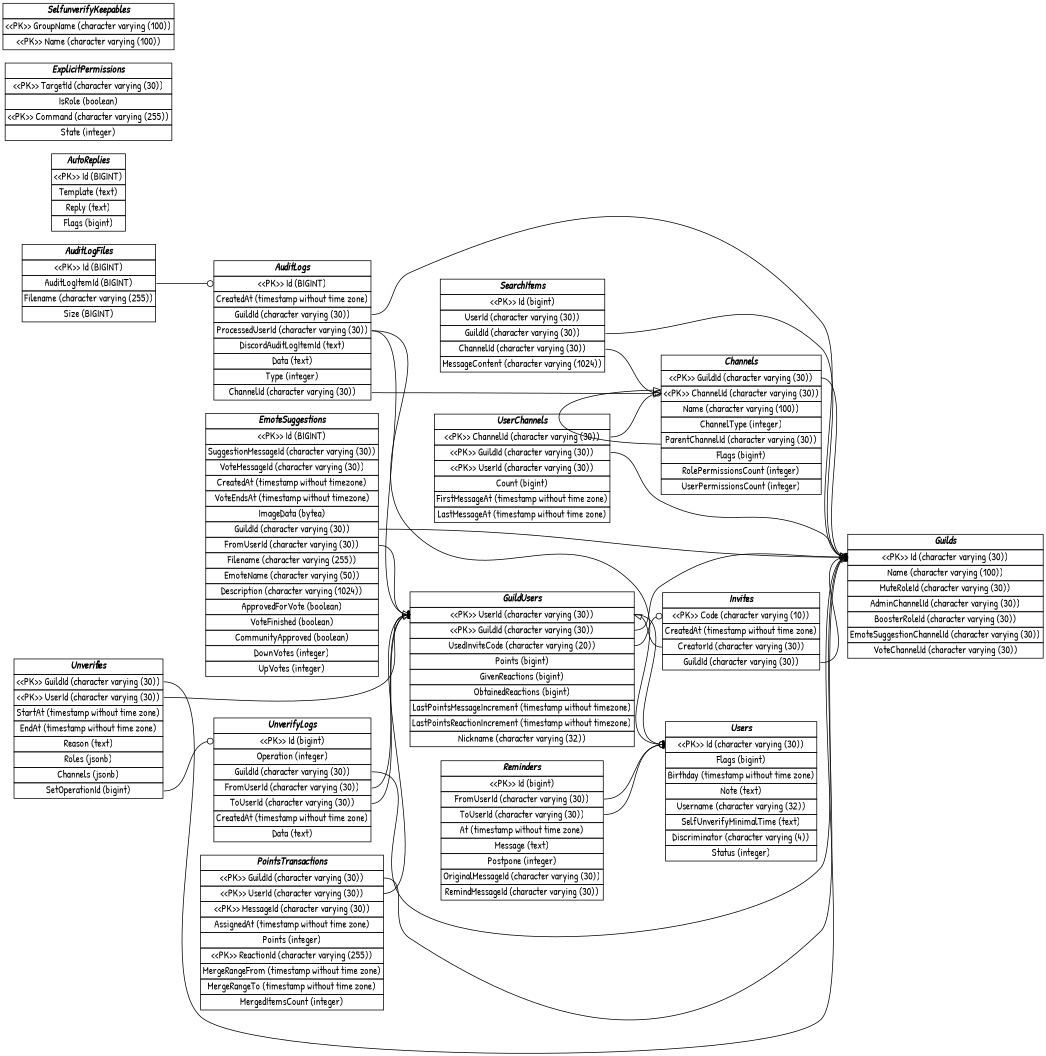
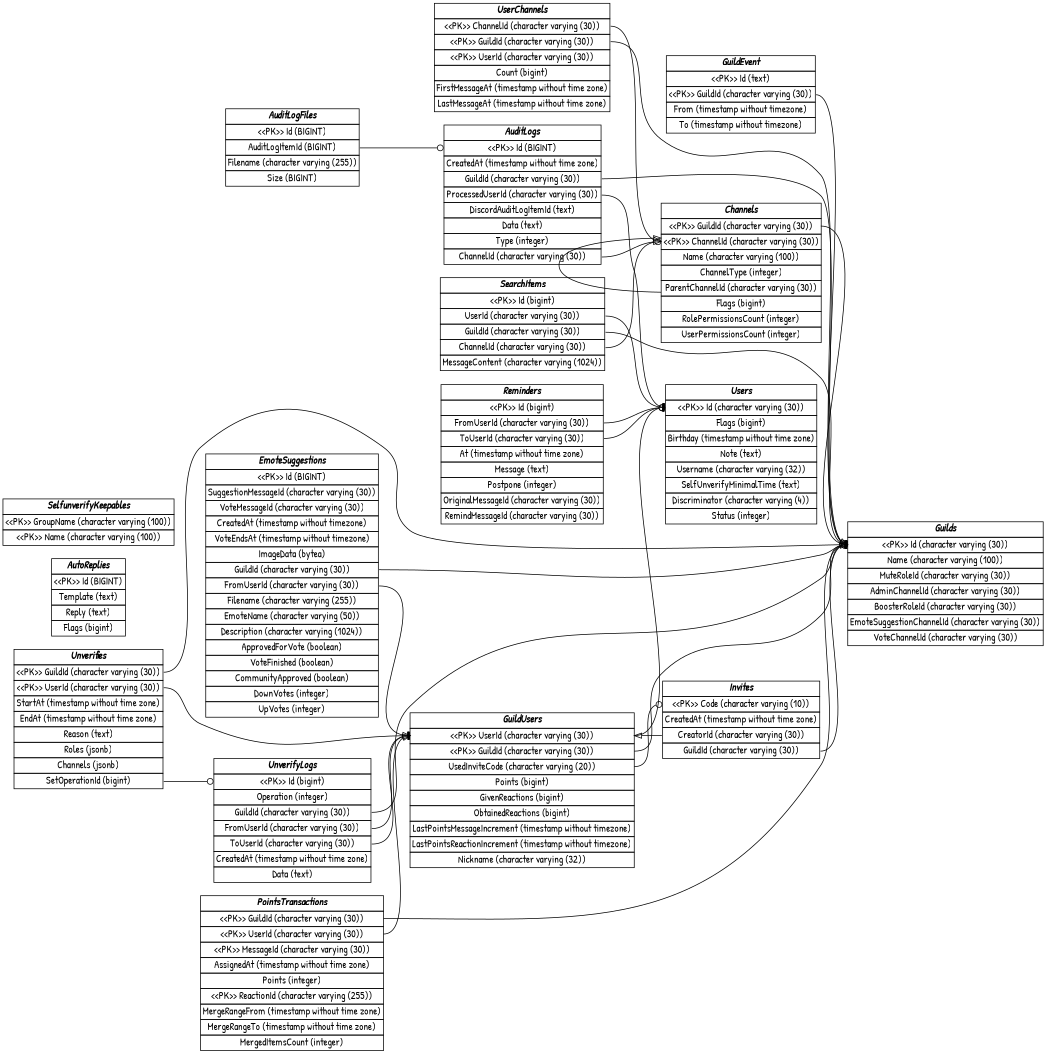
node "GuildEvent": added
node "ExplicitPermissions": removed
edge "SearchItems" -> "Users": added
edge "AuditLogs" -> "GuildUsers": removed
